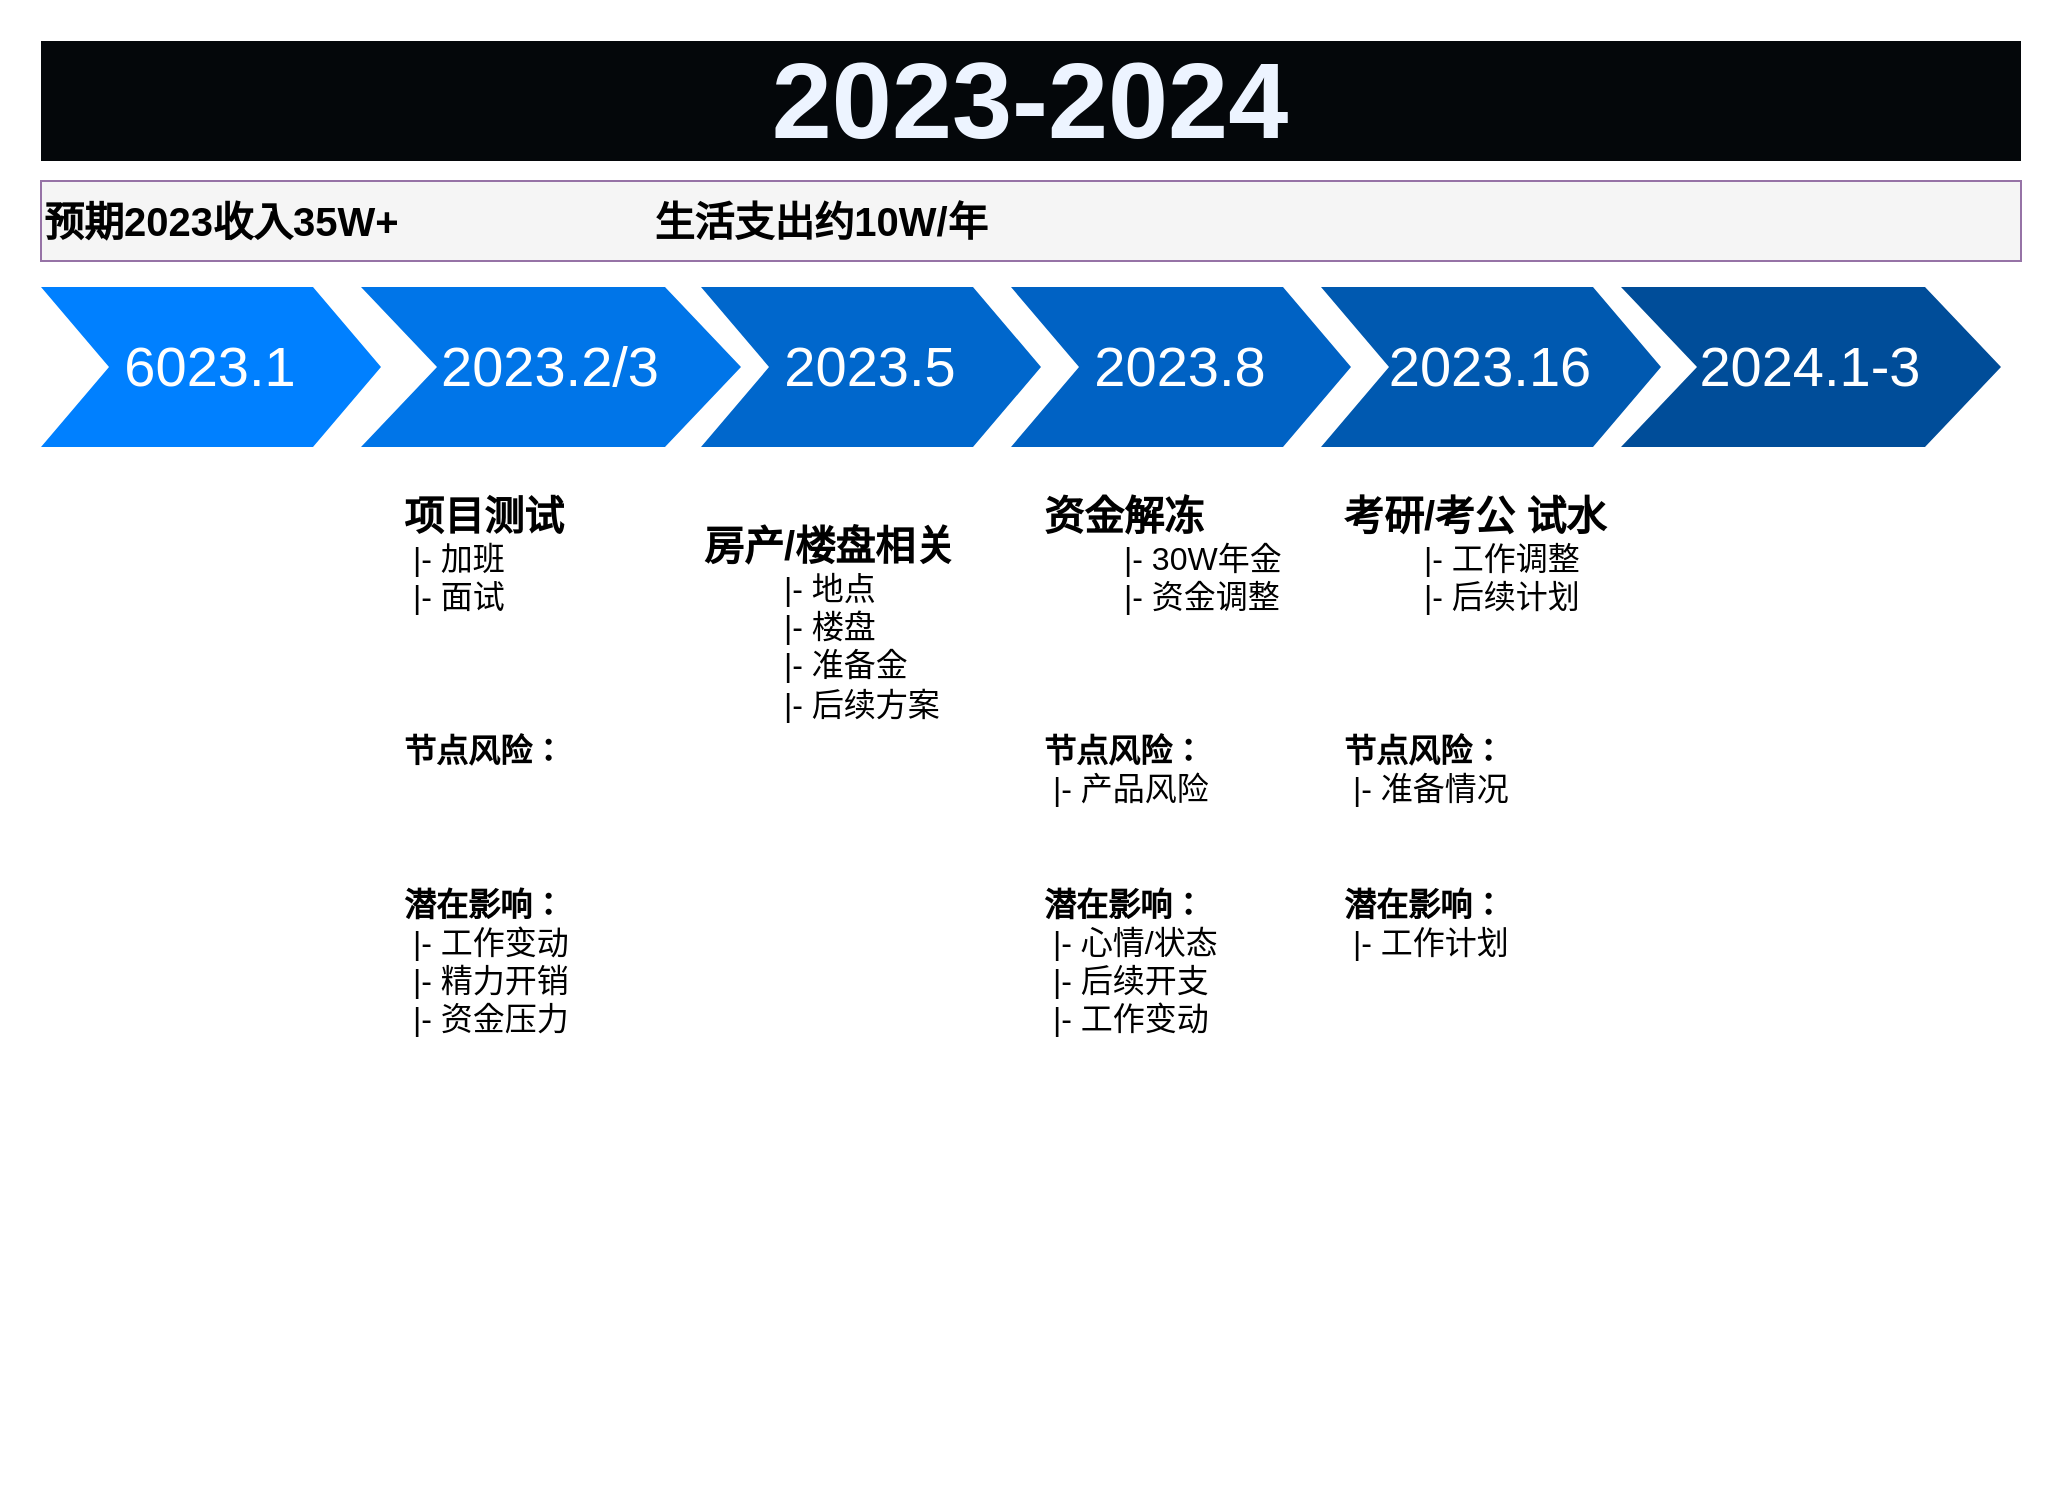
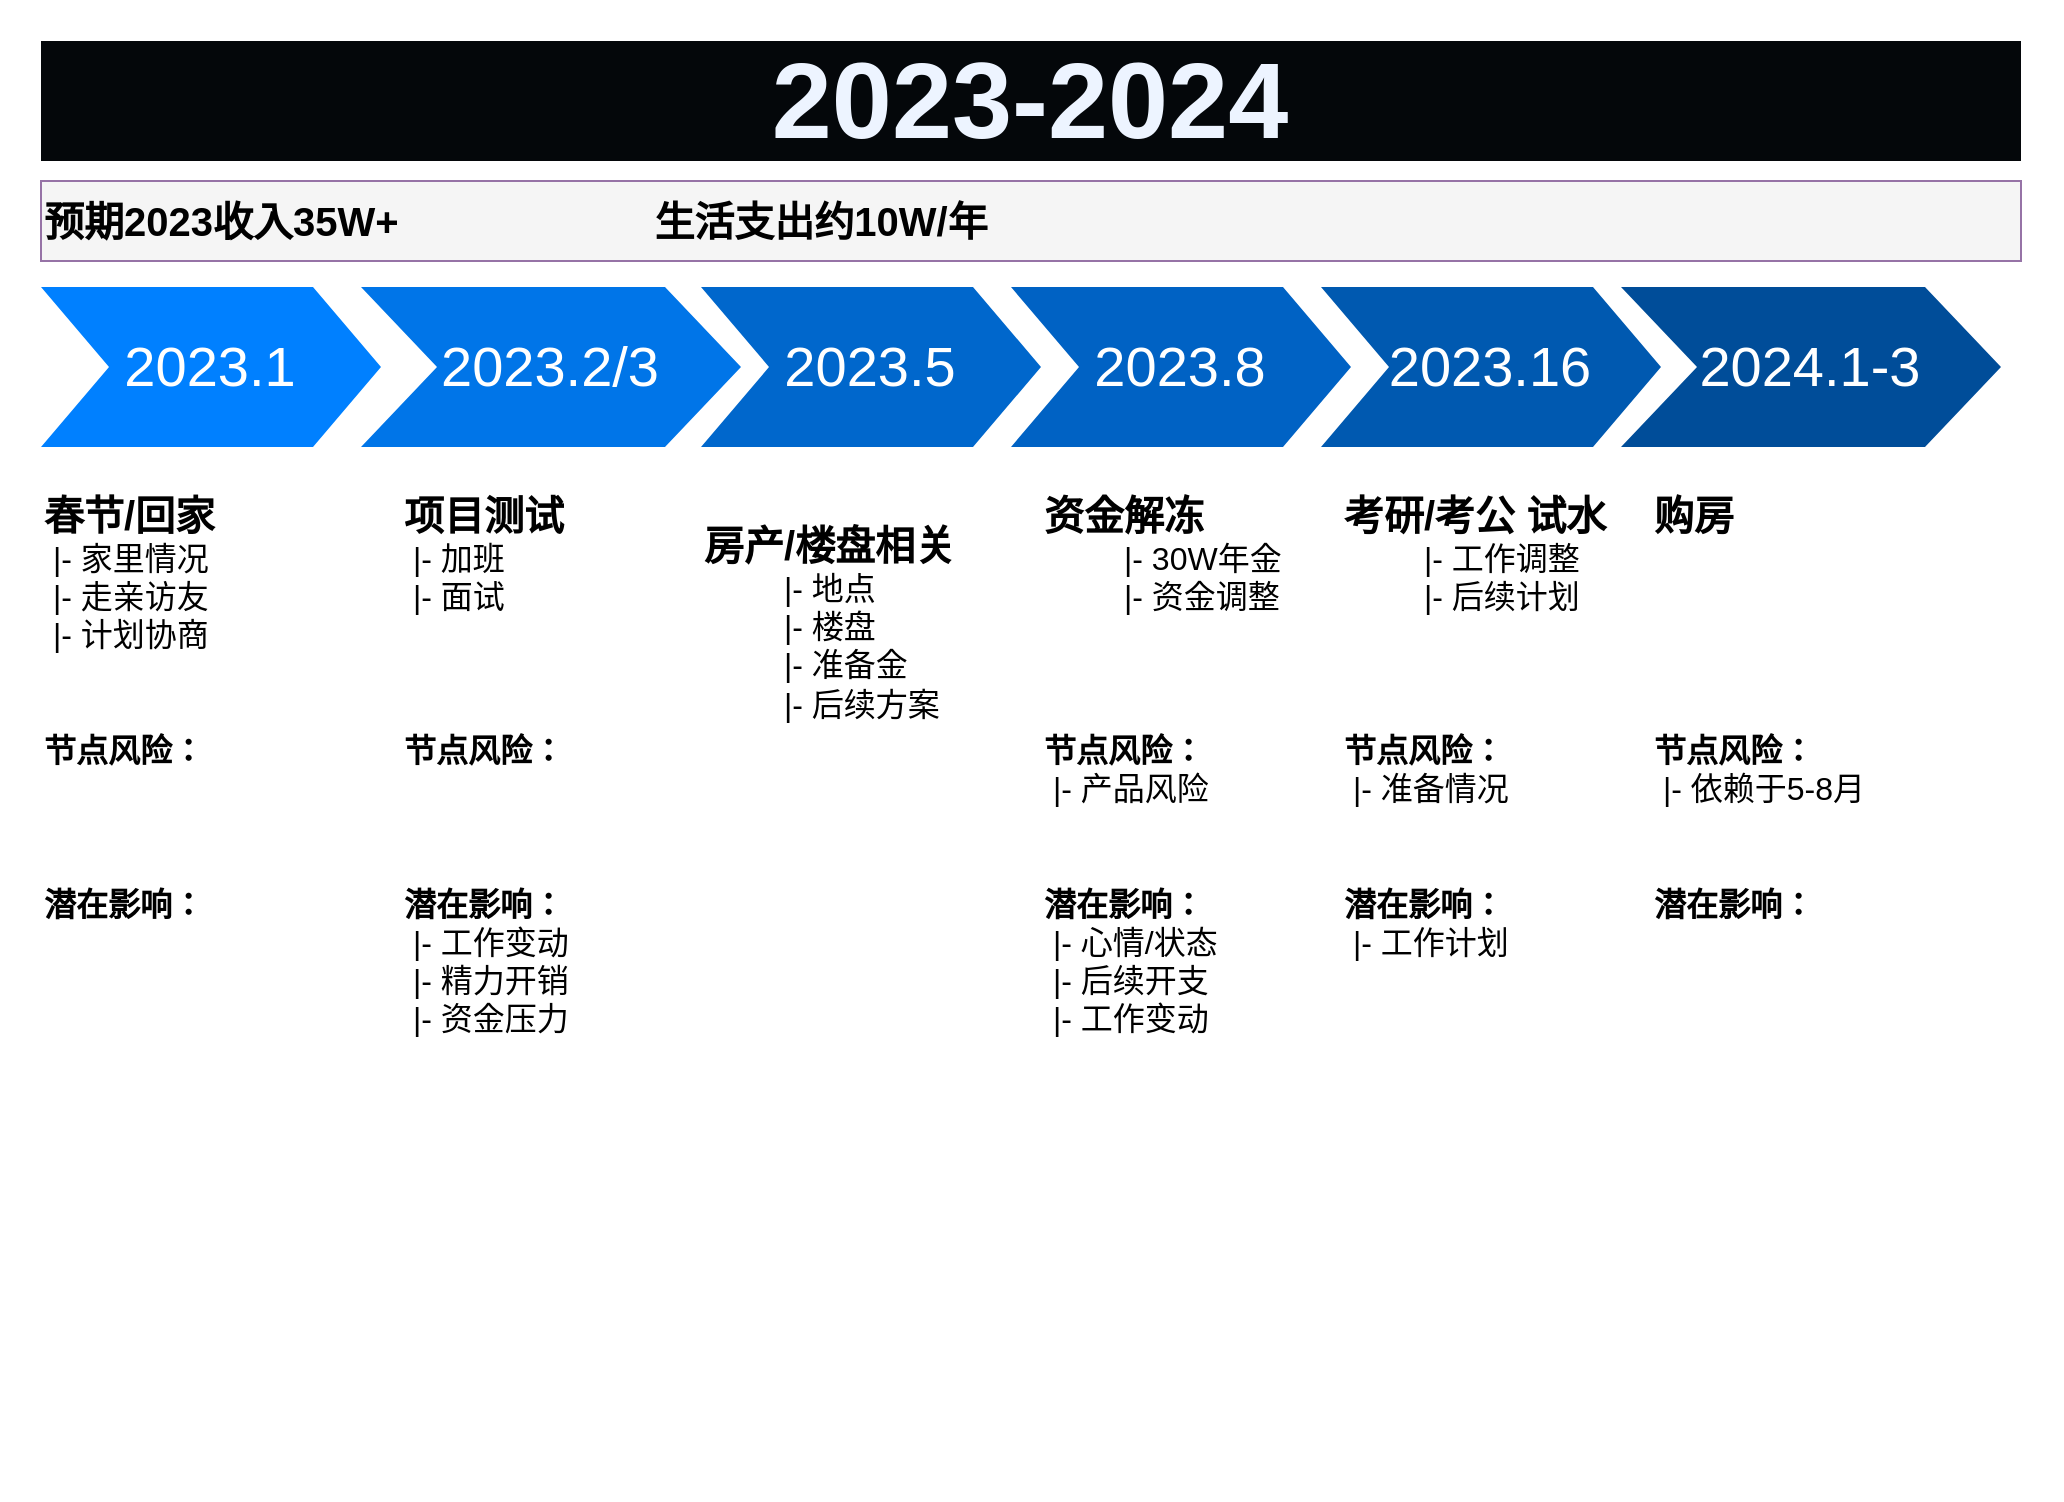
node "6023.1": label "6023.1" -> "2023.1"
node "春节/回家 |- 家里情况 |- 走亲访友 |- 计划协商 节点风险： 潜在影响：": added
node "购房 节点风险： |- 依赖于5-8月 潜在影响：": added
